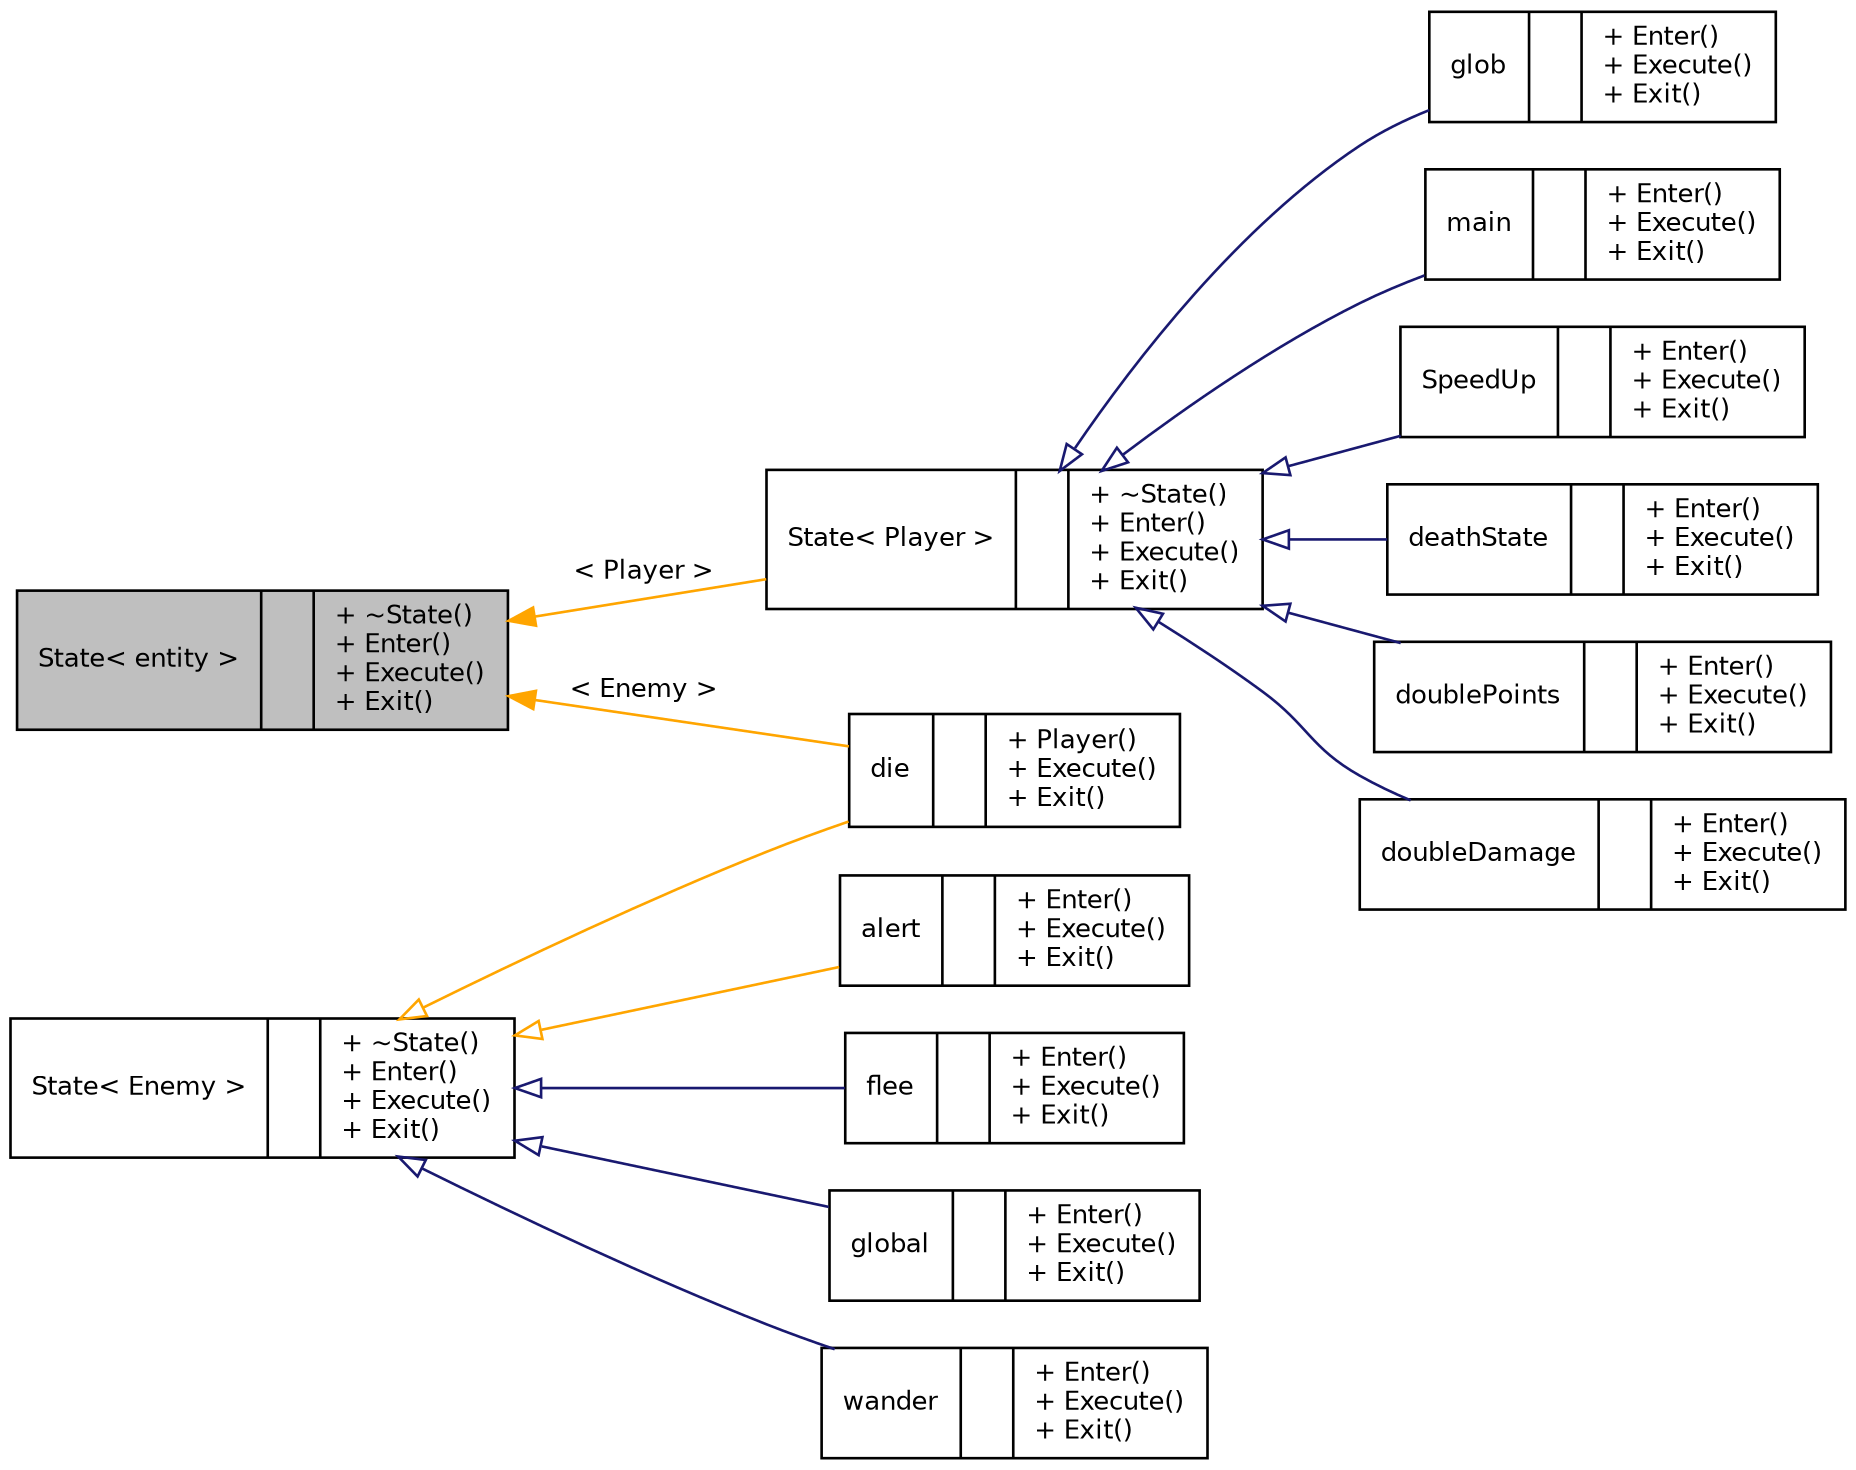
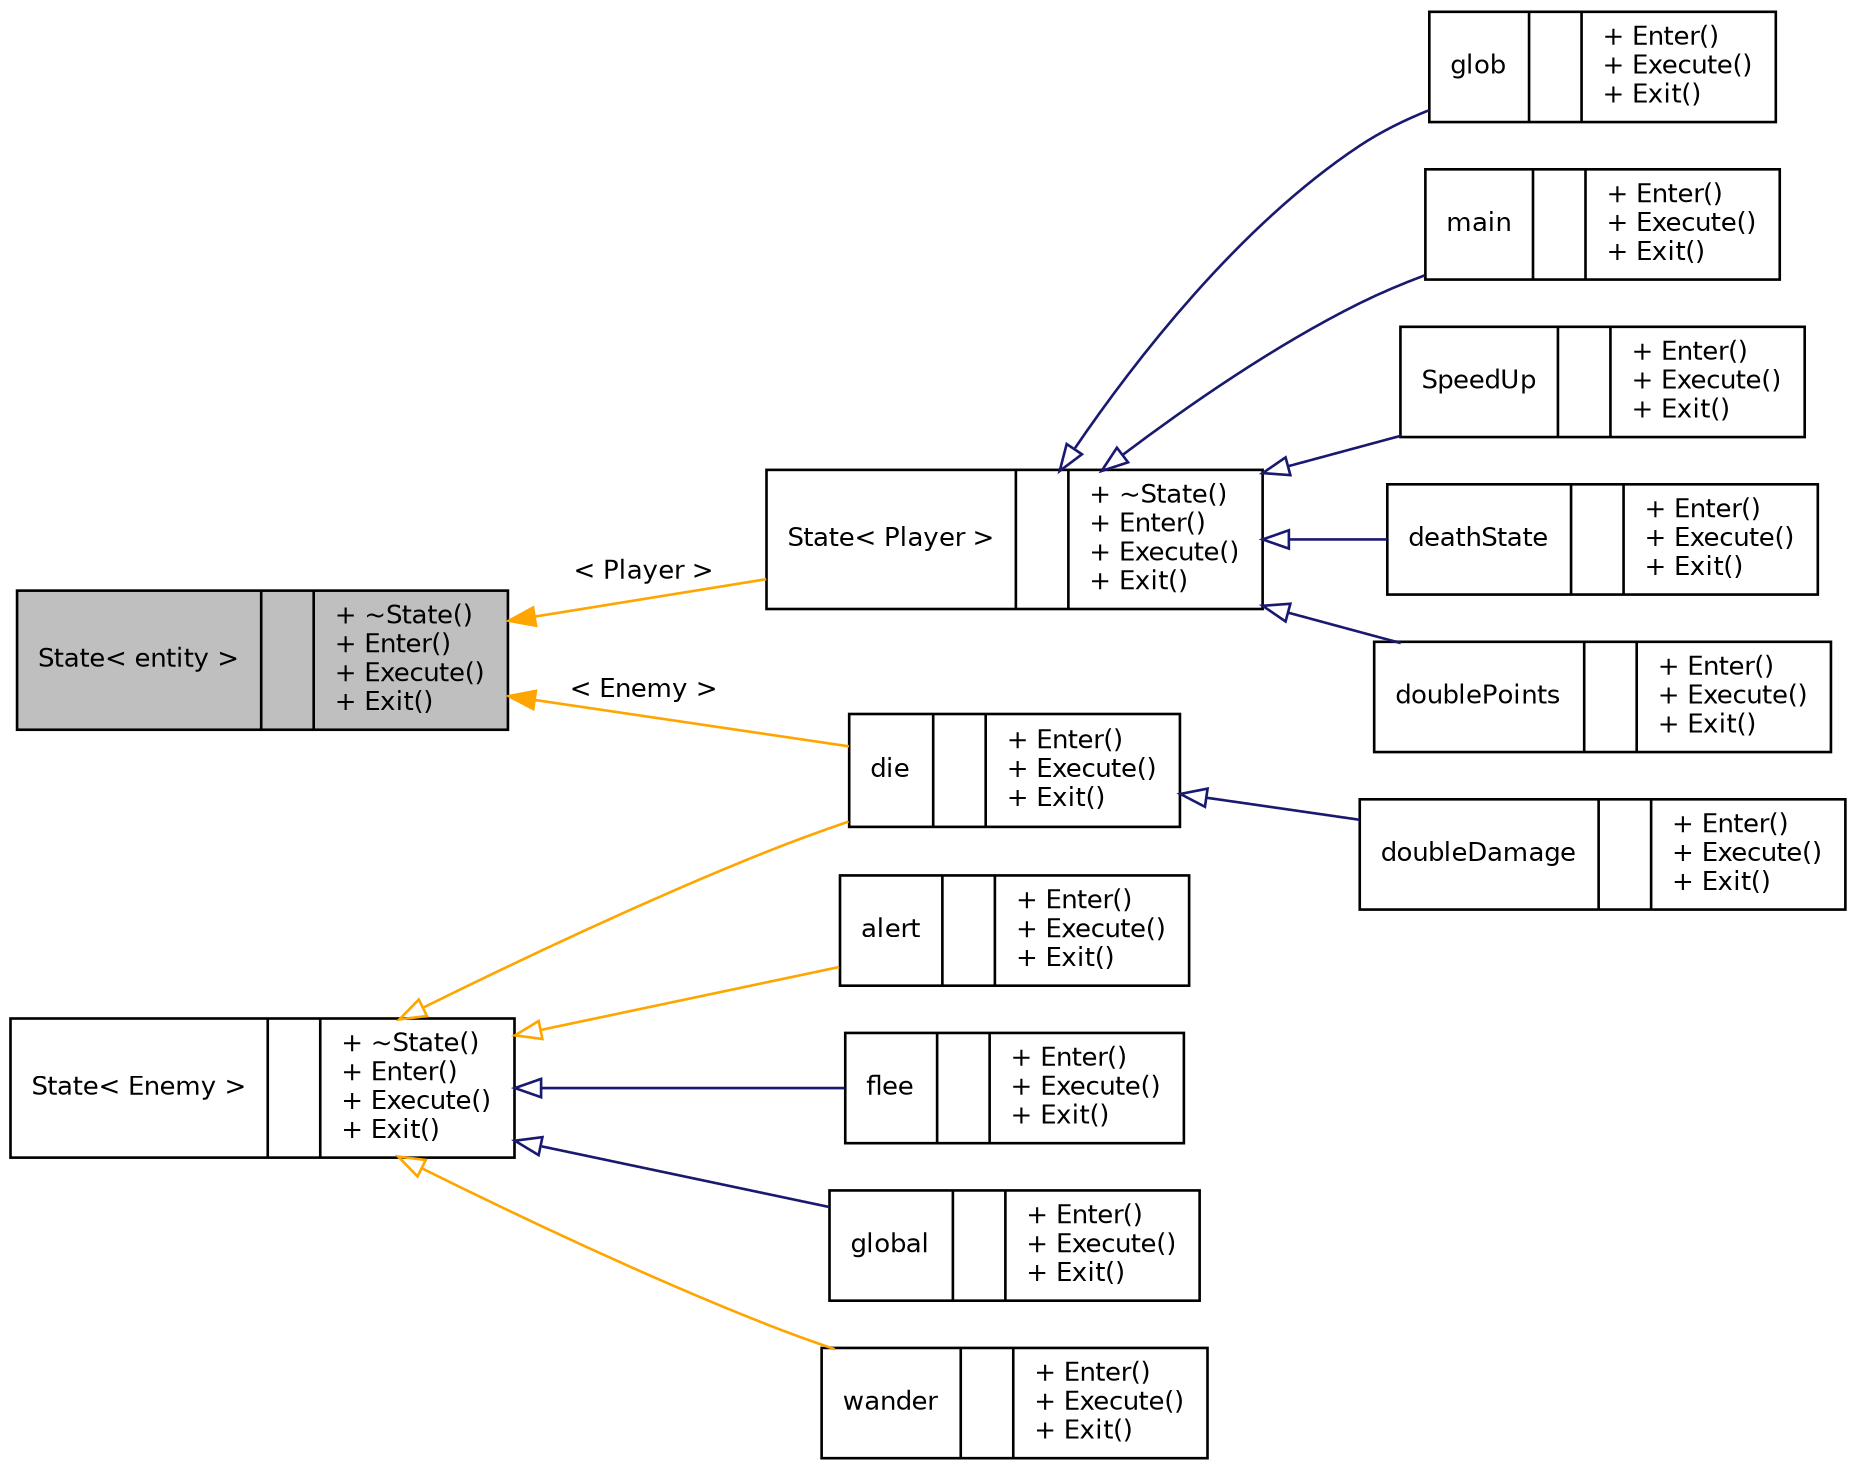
edge "doubleDamage" -> "State< Player >": now "doubleDamage" -> "die"
node "die": text "+ Player()" -> "+ Enter()"
edge "wander" -> "State< Enemy >": color midnightblue -> orange
